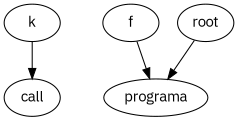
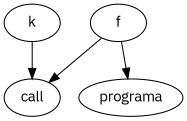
node "root": removed
edge "f" -> "call": added
